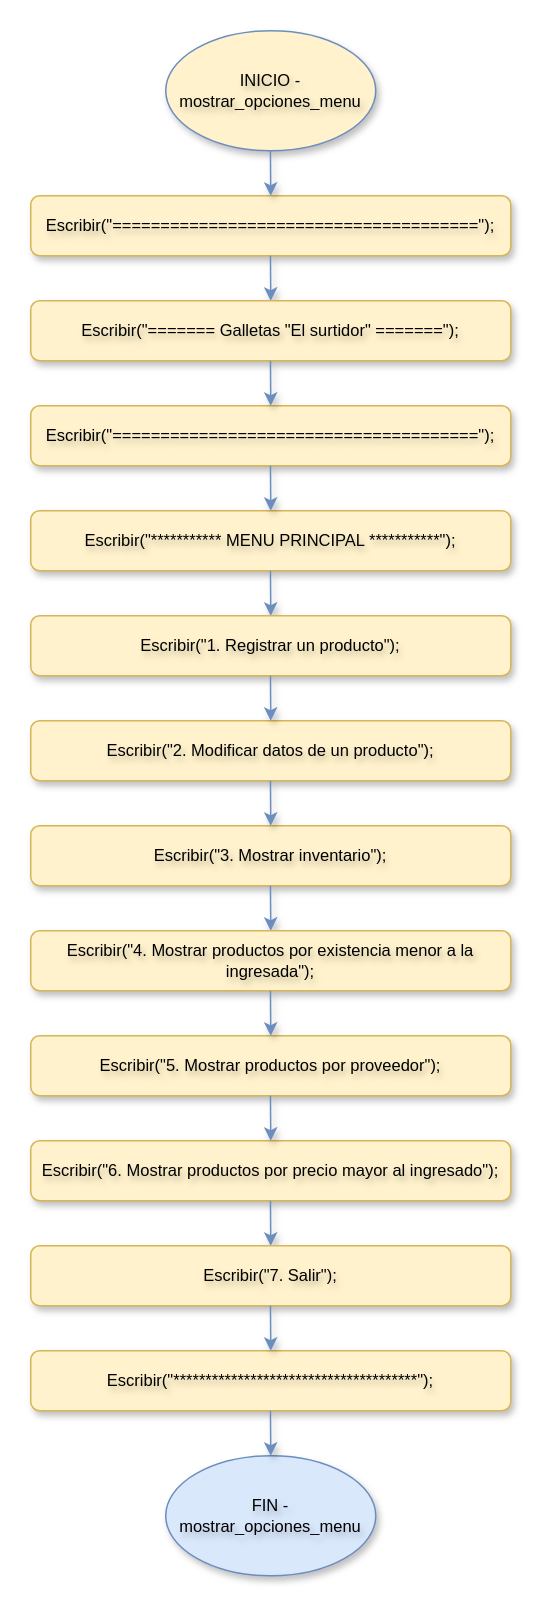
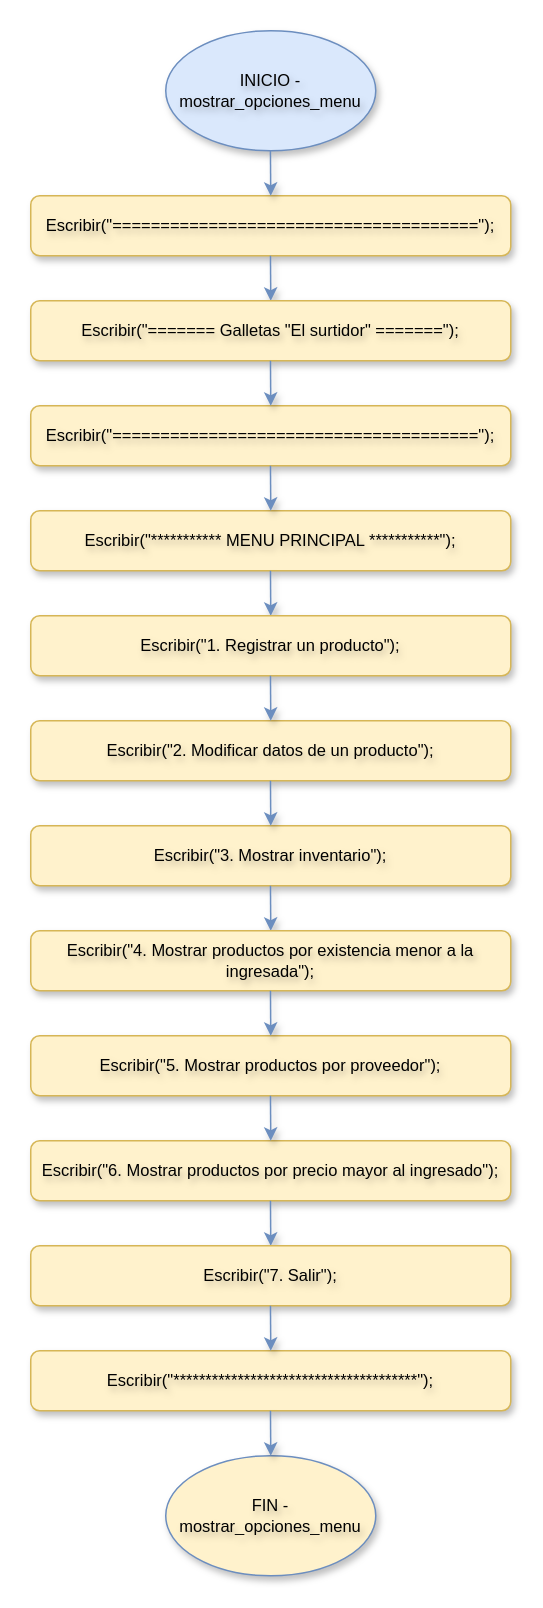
node "INICIO - mostrar_opciones_menu": fillcolor #fff2cc -> #dae8fc
node "FIN - mostrar_opciones_menu": fillcolor #dae8fc -> #fff2cc
